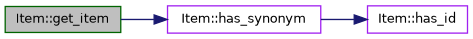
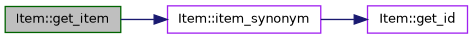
node "Item::has_synonym": label "Item::has_synonym" -> "Item::item_synonym"
node "Item::has_id": label "Item::has_id" -> "Item::get_id"
